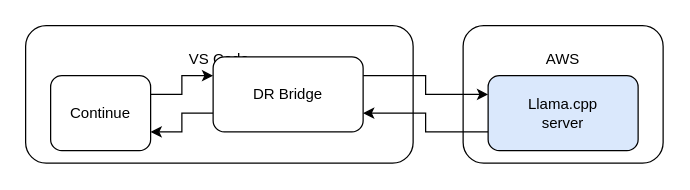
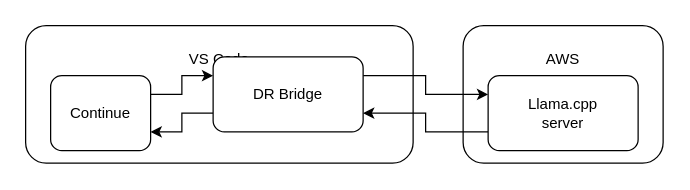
node "Llama.cpp server": fillcolor #dae8fc -> #ffffff
